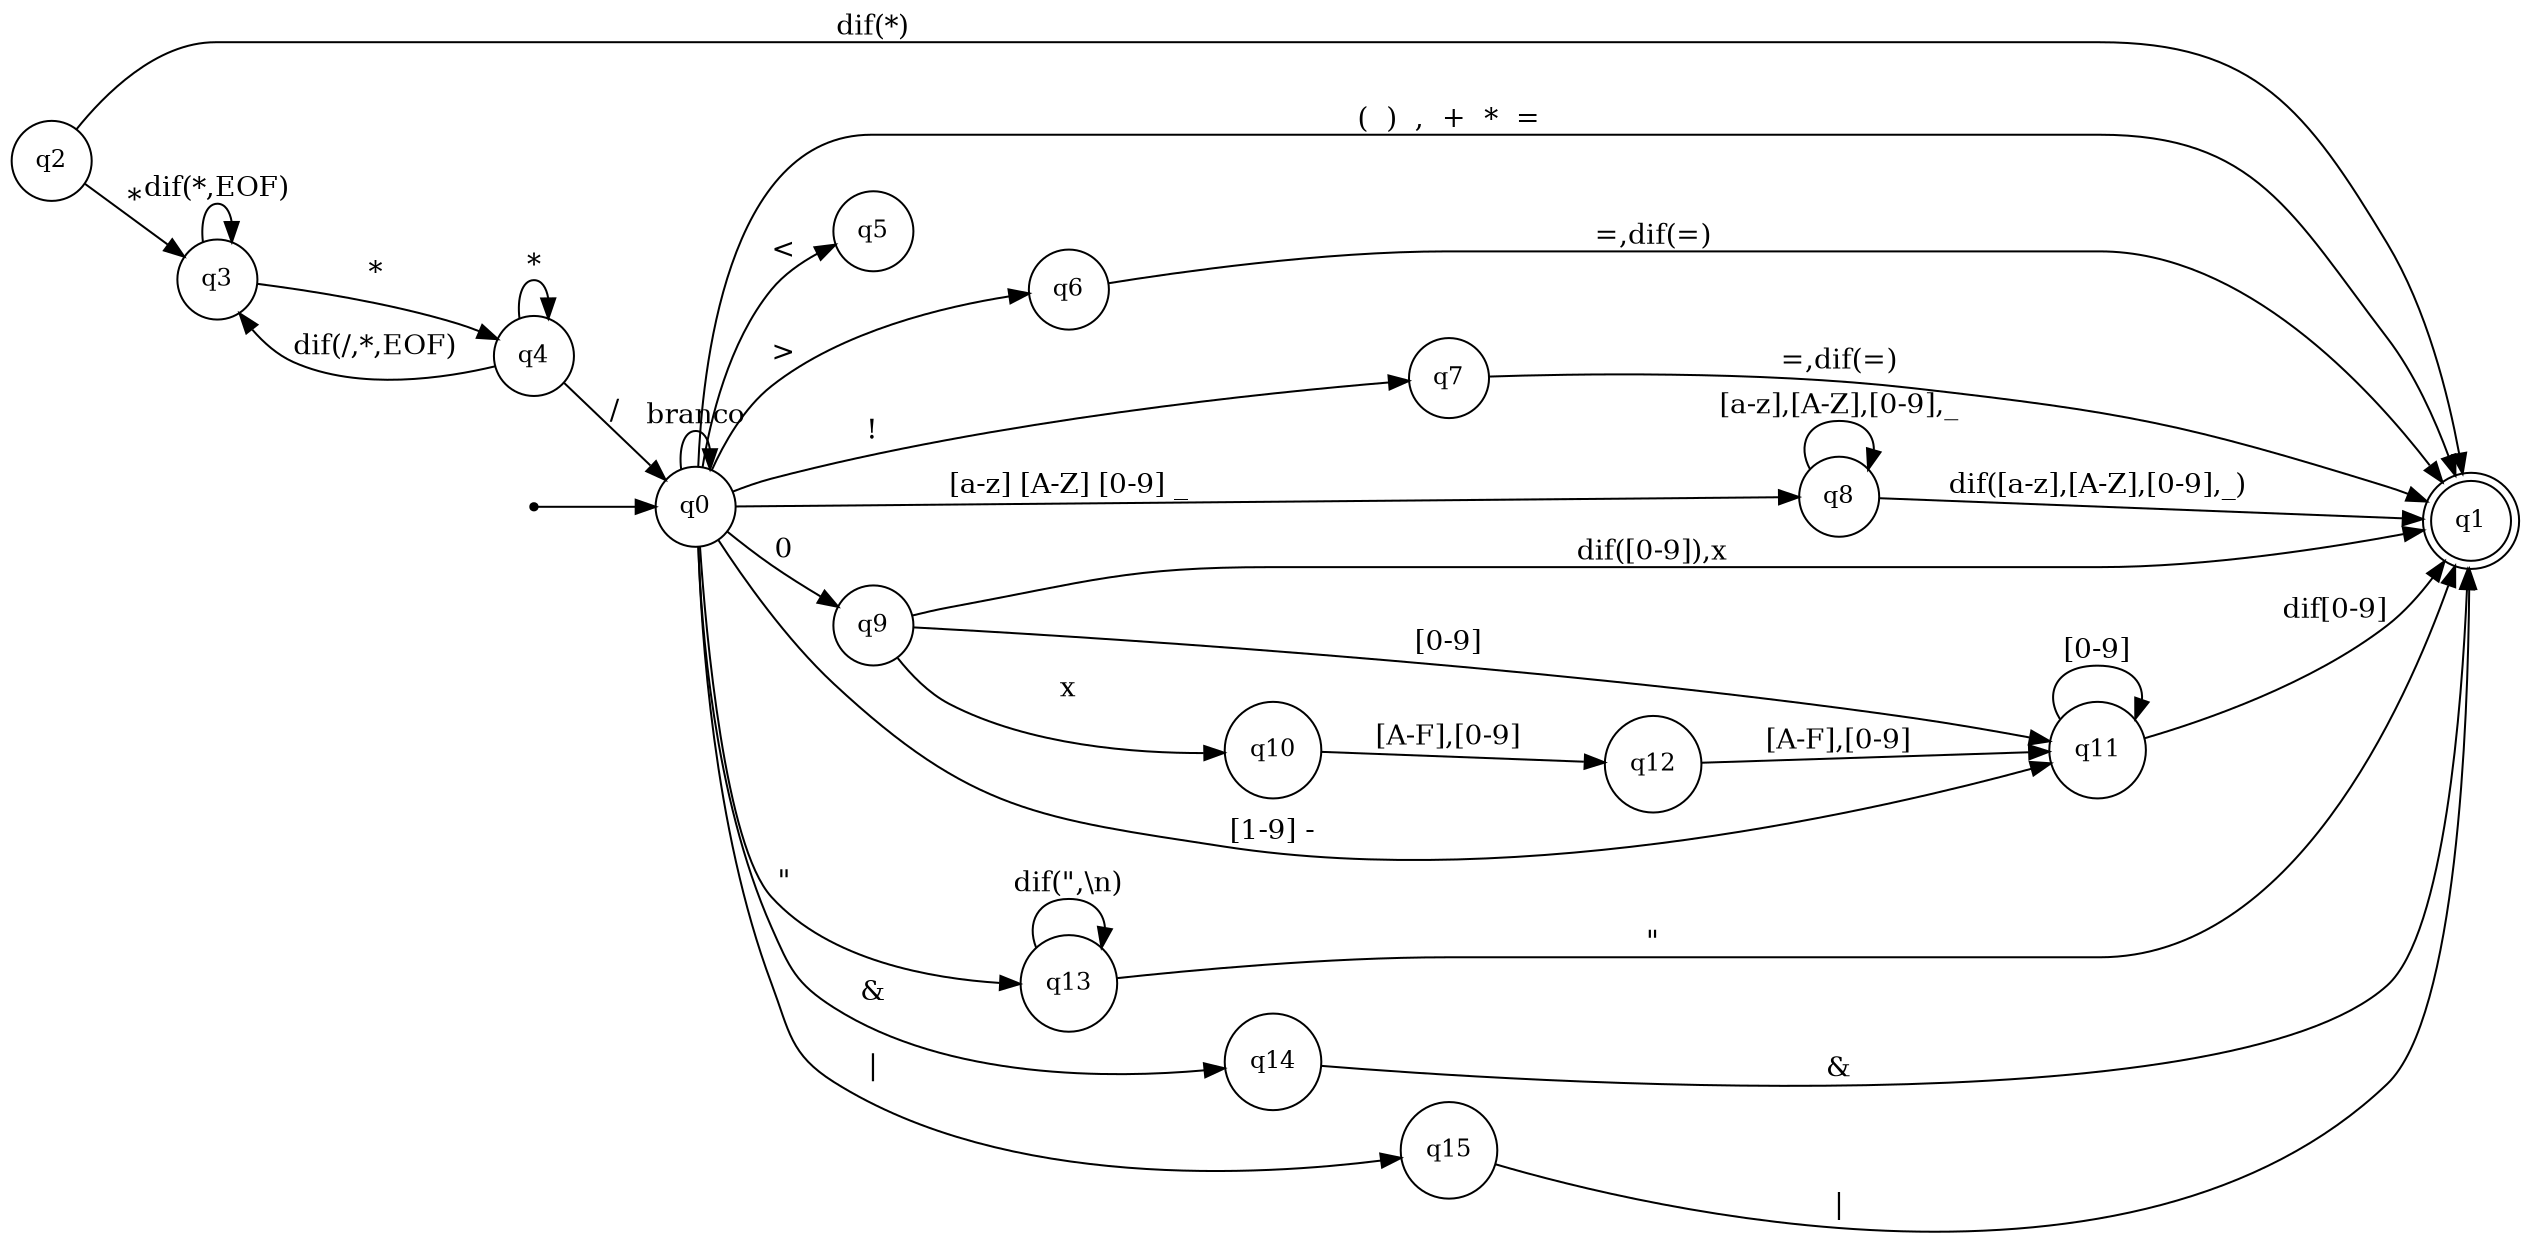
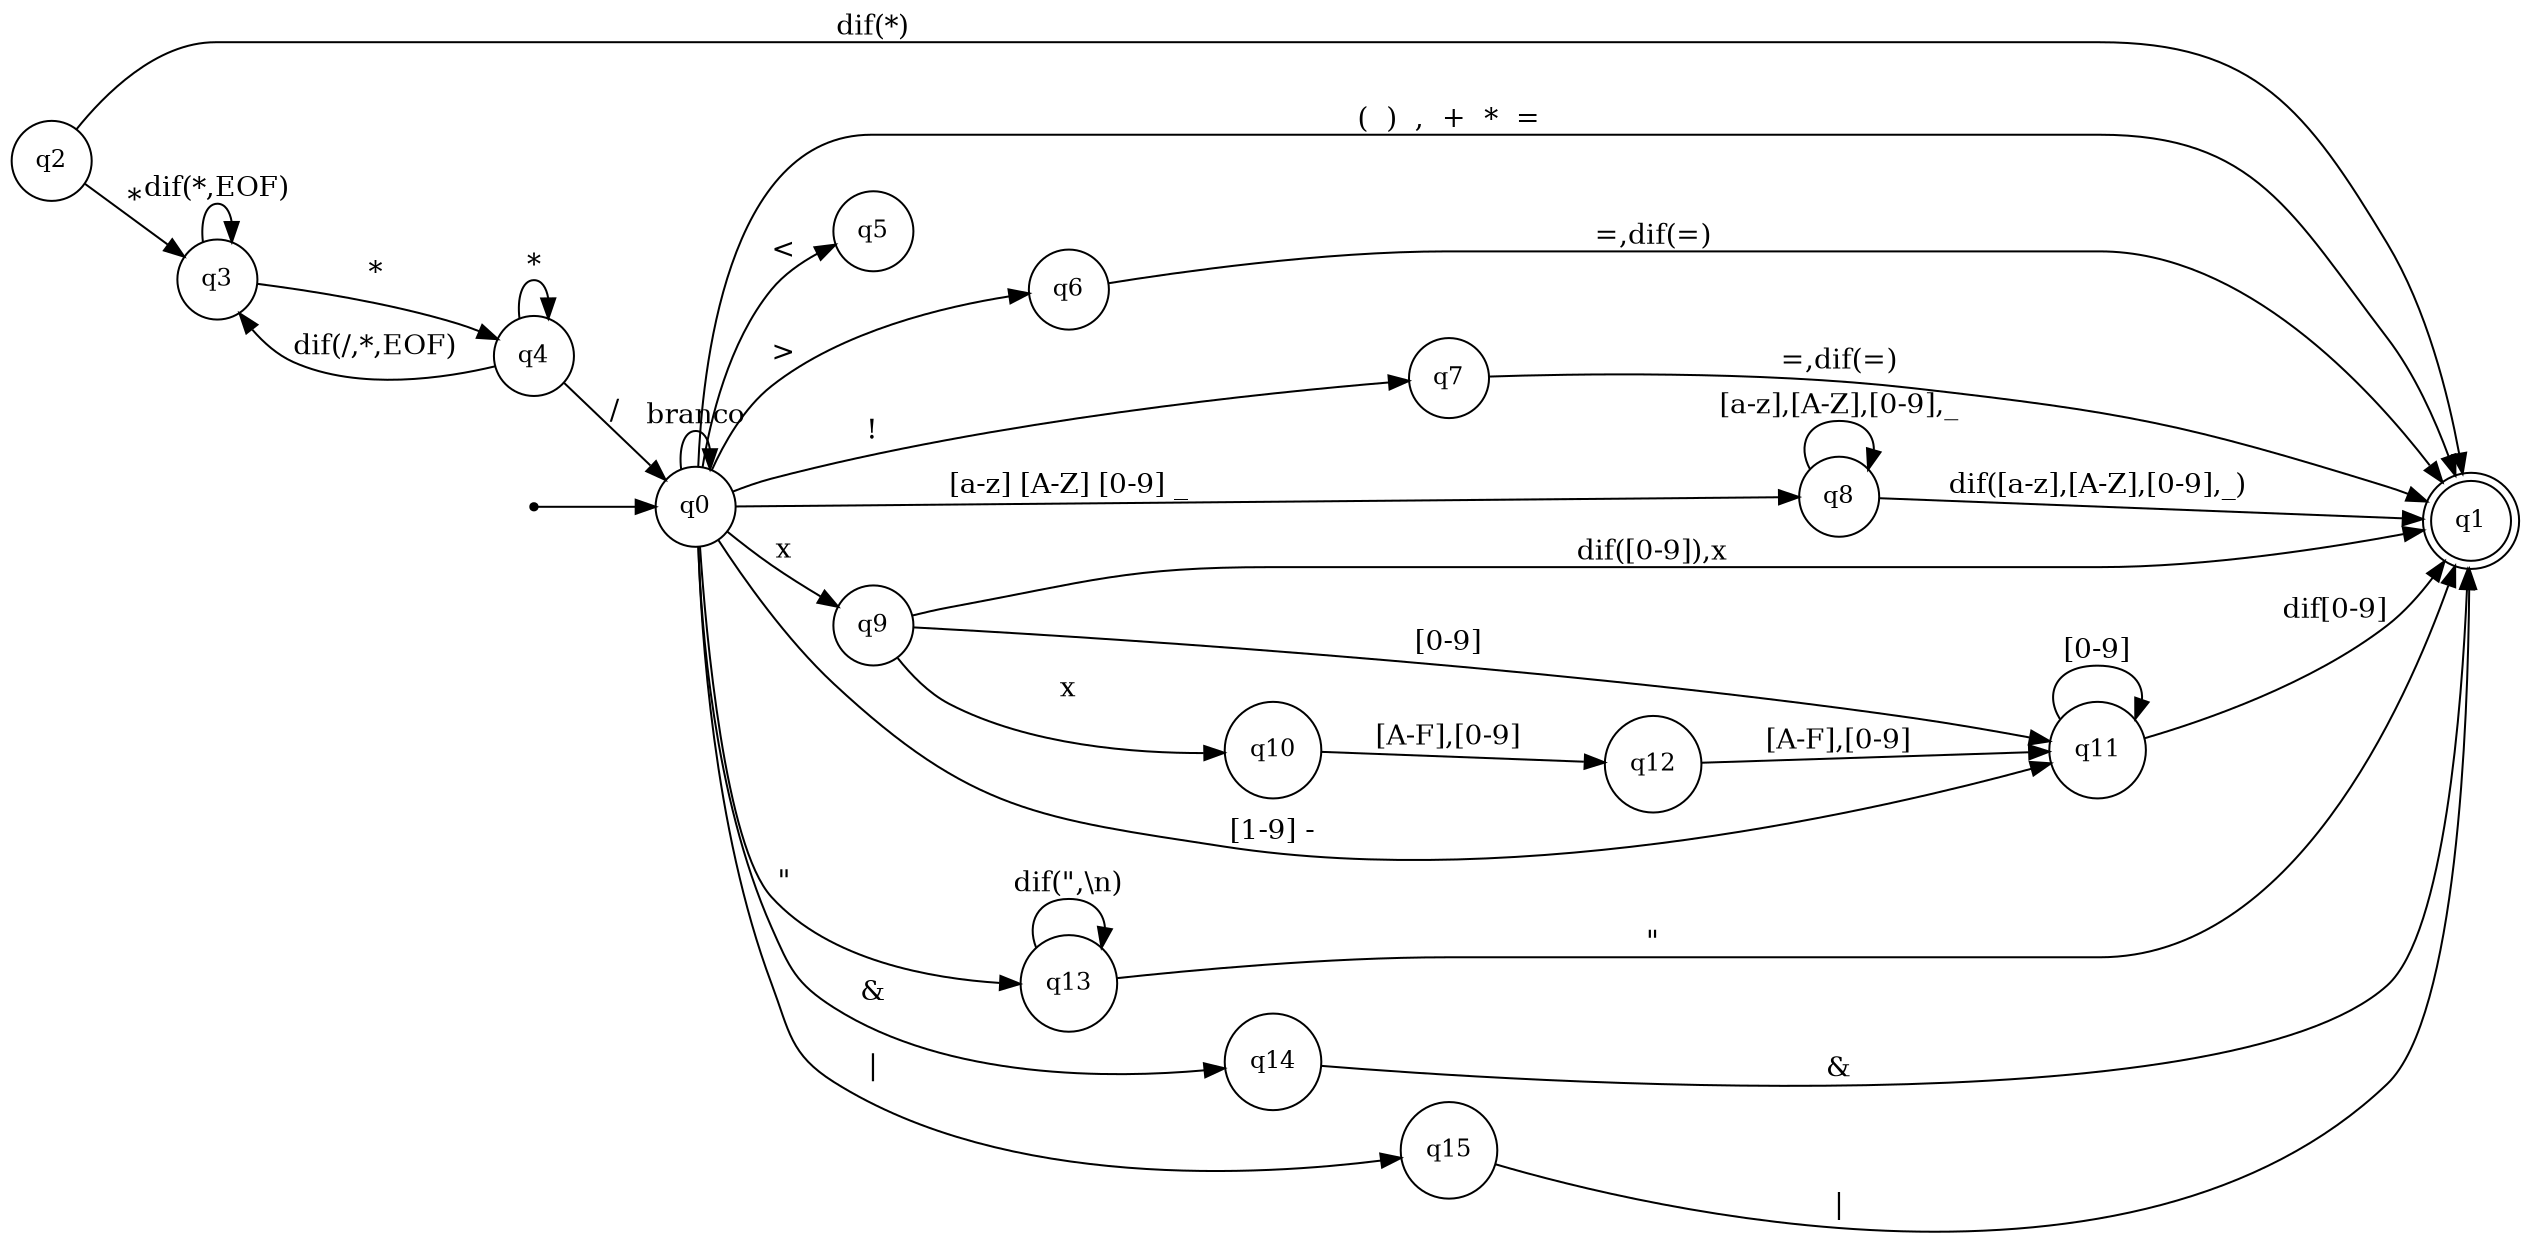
edge "q0" -> "q9": label "0" -> "x"
